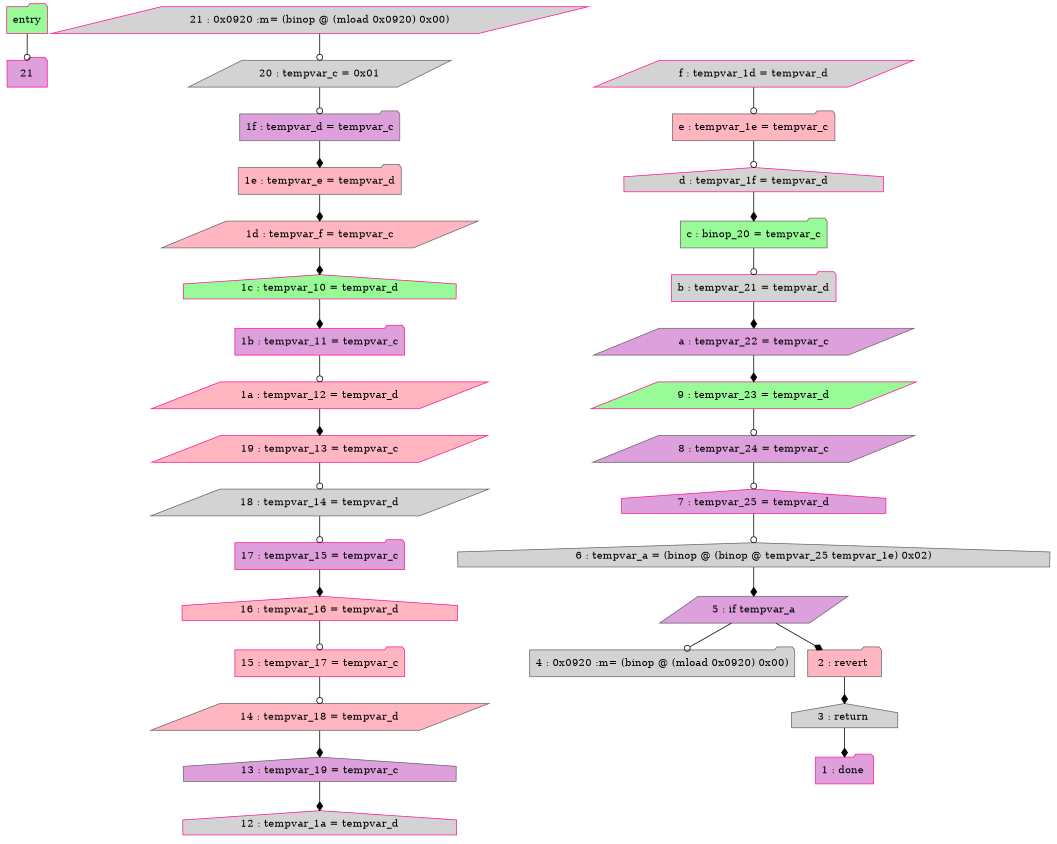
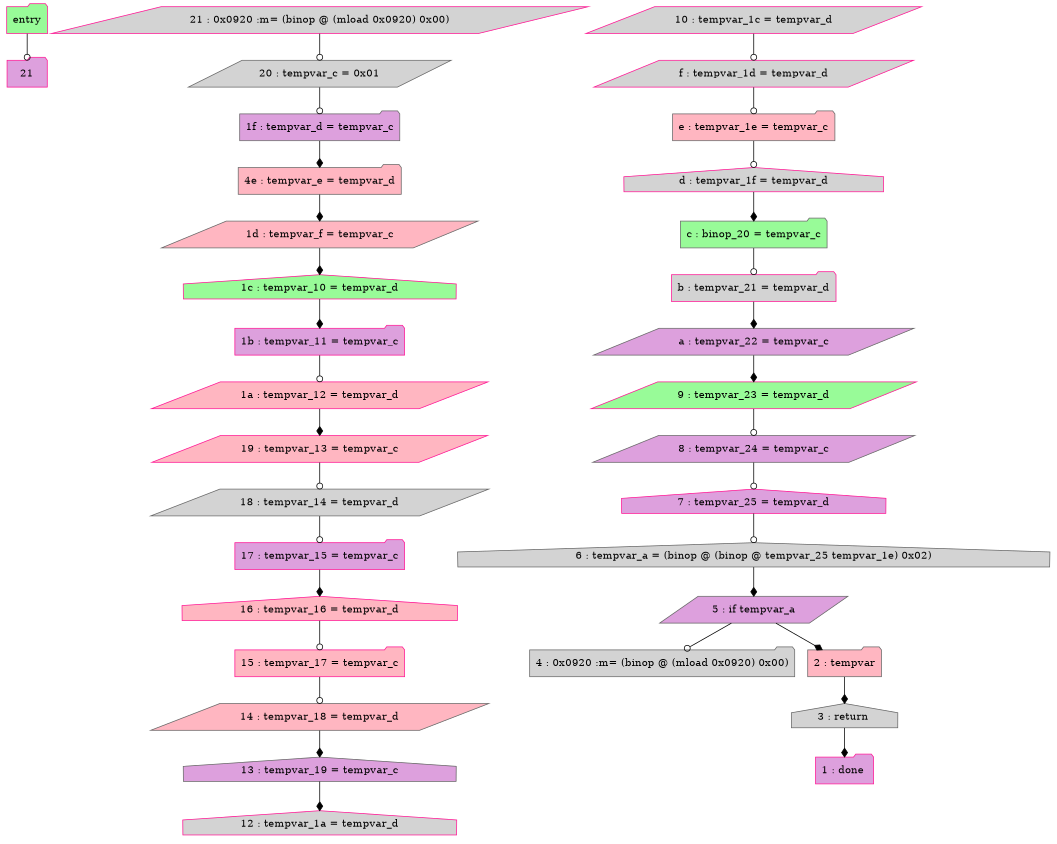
node "10 : tempvar_1c = tempvar_d": added
node "1e : tempvar_e = tempvar_d": label "1e : tempvar_e = tempvar_d" -> "4e : tempvar_e = tempvar_d"
node "2 : revert": label "2 : revert" -> "2 : tempvar"
